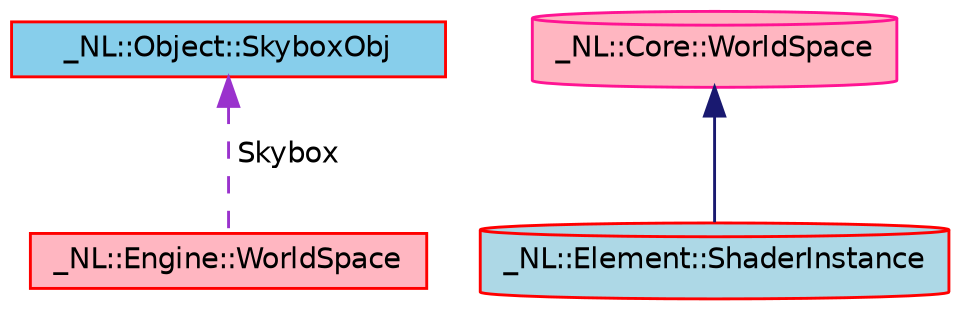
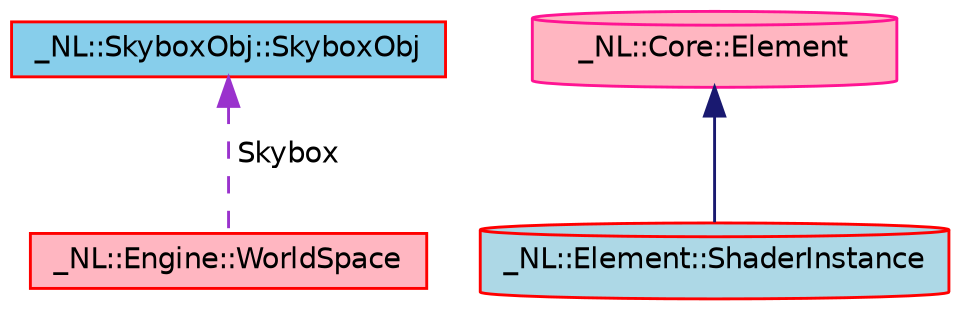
node "_NL::Object::SkyboxObj": label "_NL::Object::SkyboxObj" -> "_NL::SkyboxObj::SkyboxObj"
node "_NL::Core::WorldSpace": label "_NL::Core::WorldSpace" -> "_NL::Core::Element"
